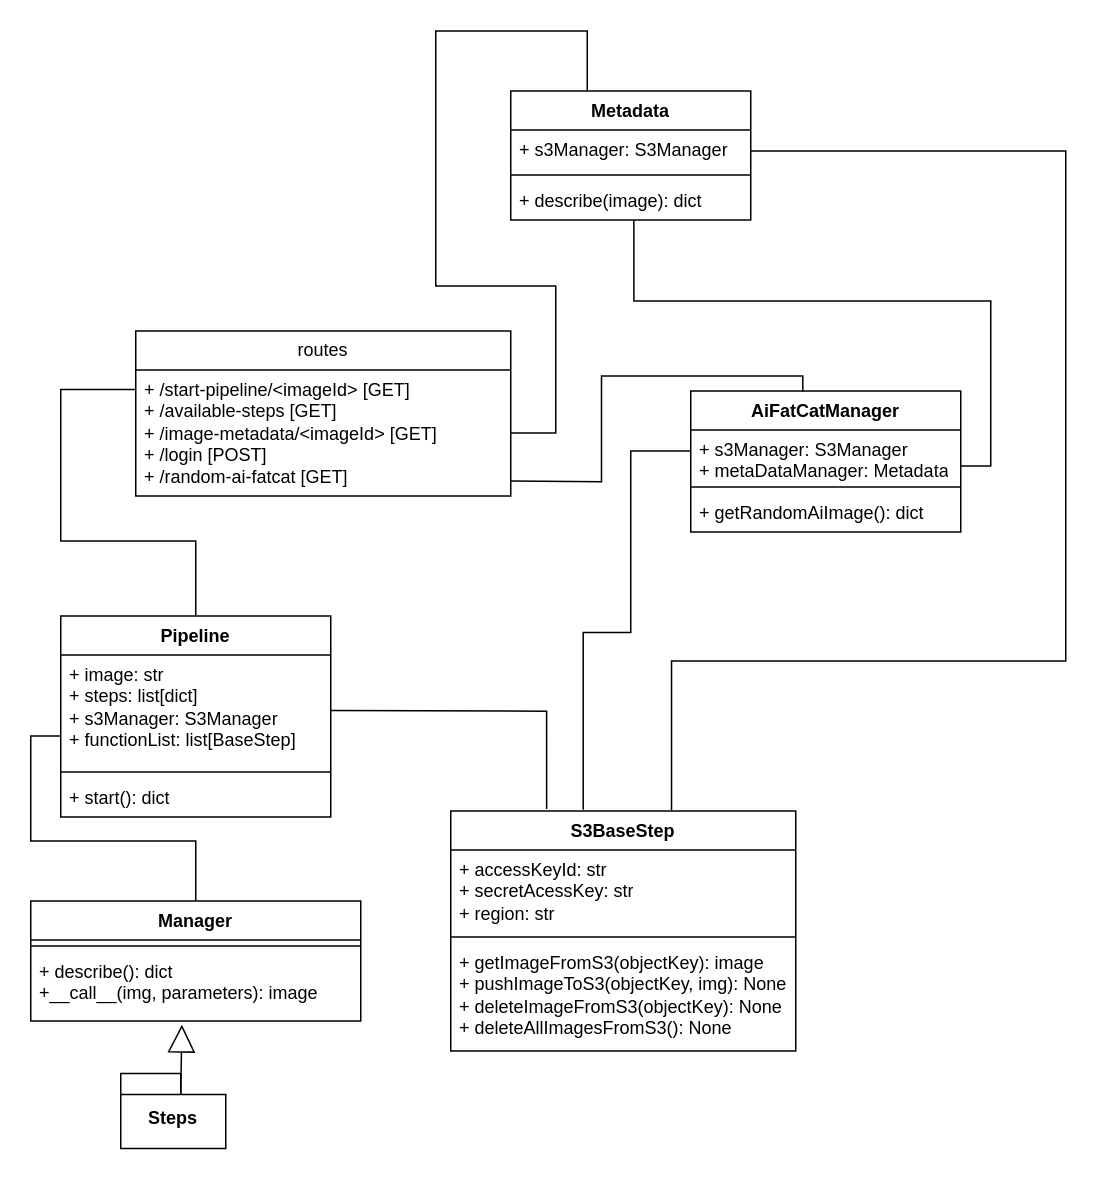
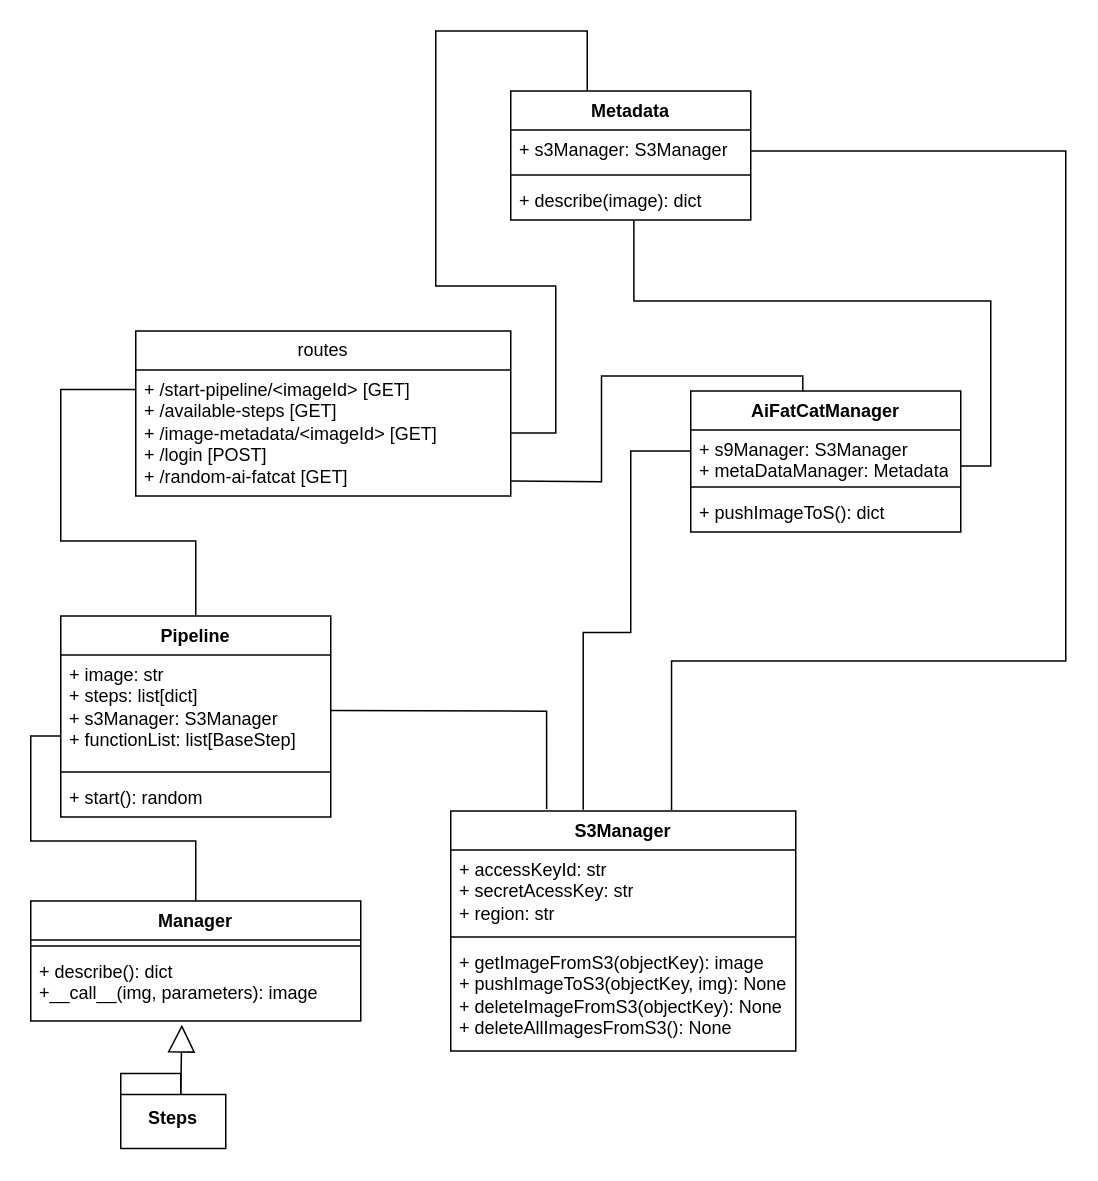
node "+ s3Manager: S3Manager + metaDataManager: Metadata": label "+ s3Manager: S3Manager + metaDataManager: Metadata" -> "+ s9Manager: S3Manager + metaDataManager: Metadata"
node "+ getRandomAiImage(): dict": label "+ getRandomAiImage(): dict" -> "+ pushImageToS(): dict"
node "+ start(): dict": label "+ start(): dict" -> "+ start(): random"
node "S3BaseStep": label "S3BaseStep" -> "S3Manager"
